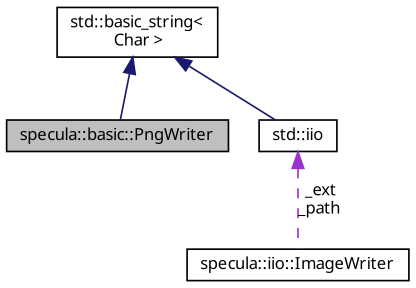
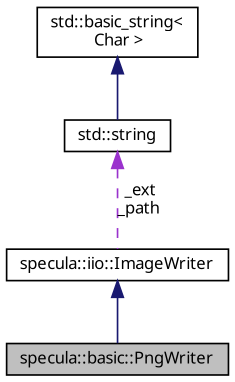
edge "specula::basic::PngWriter" -> "std::basic_string< Char >": now "specula::basic::PngWriter" -> "specula::iio::ImageWriter"
node "std::iio": label "std::iio" -> "std::string"
